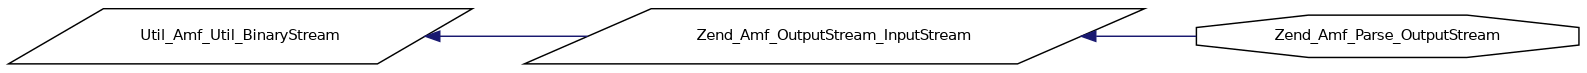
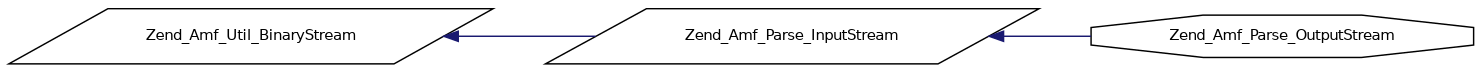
node "Util_Amf_Util_BinaryStream": label "Util_Amf_Util_BinaryStream" -> "Zend_Amf_Util_BinaryStream"
node "Zend_Amf_OutputStream_InputStream": label "Zend_Amf_OutputStream_InputStream" -> "Zend_Amf_Parse_InputStream"
